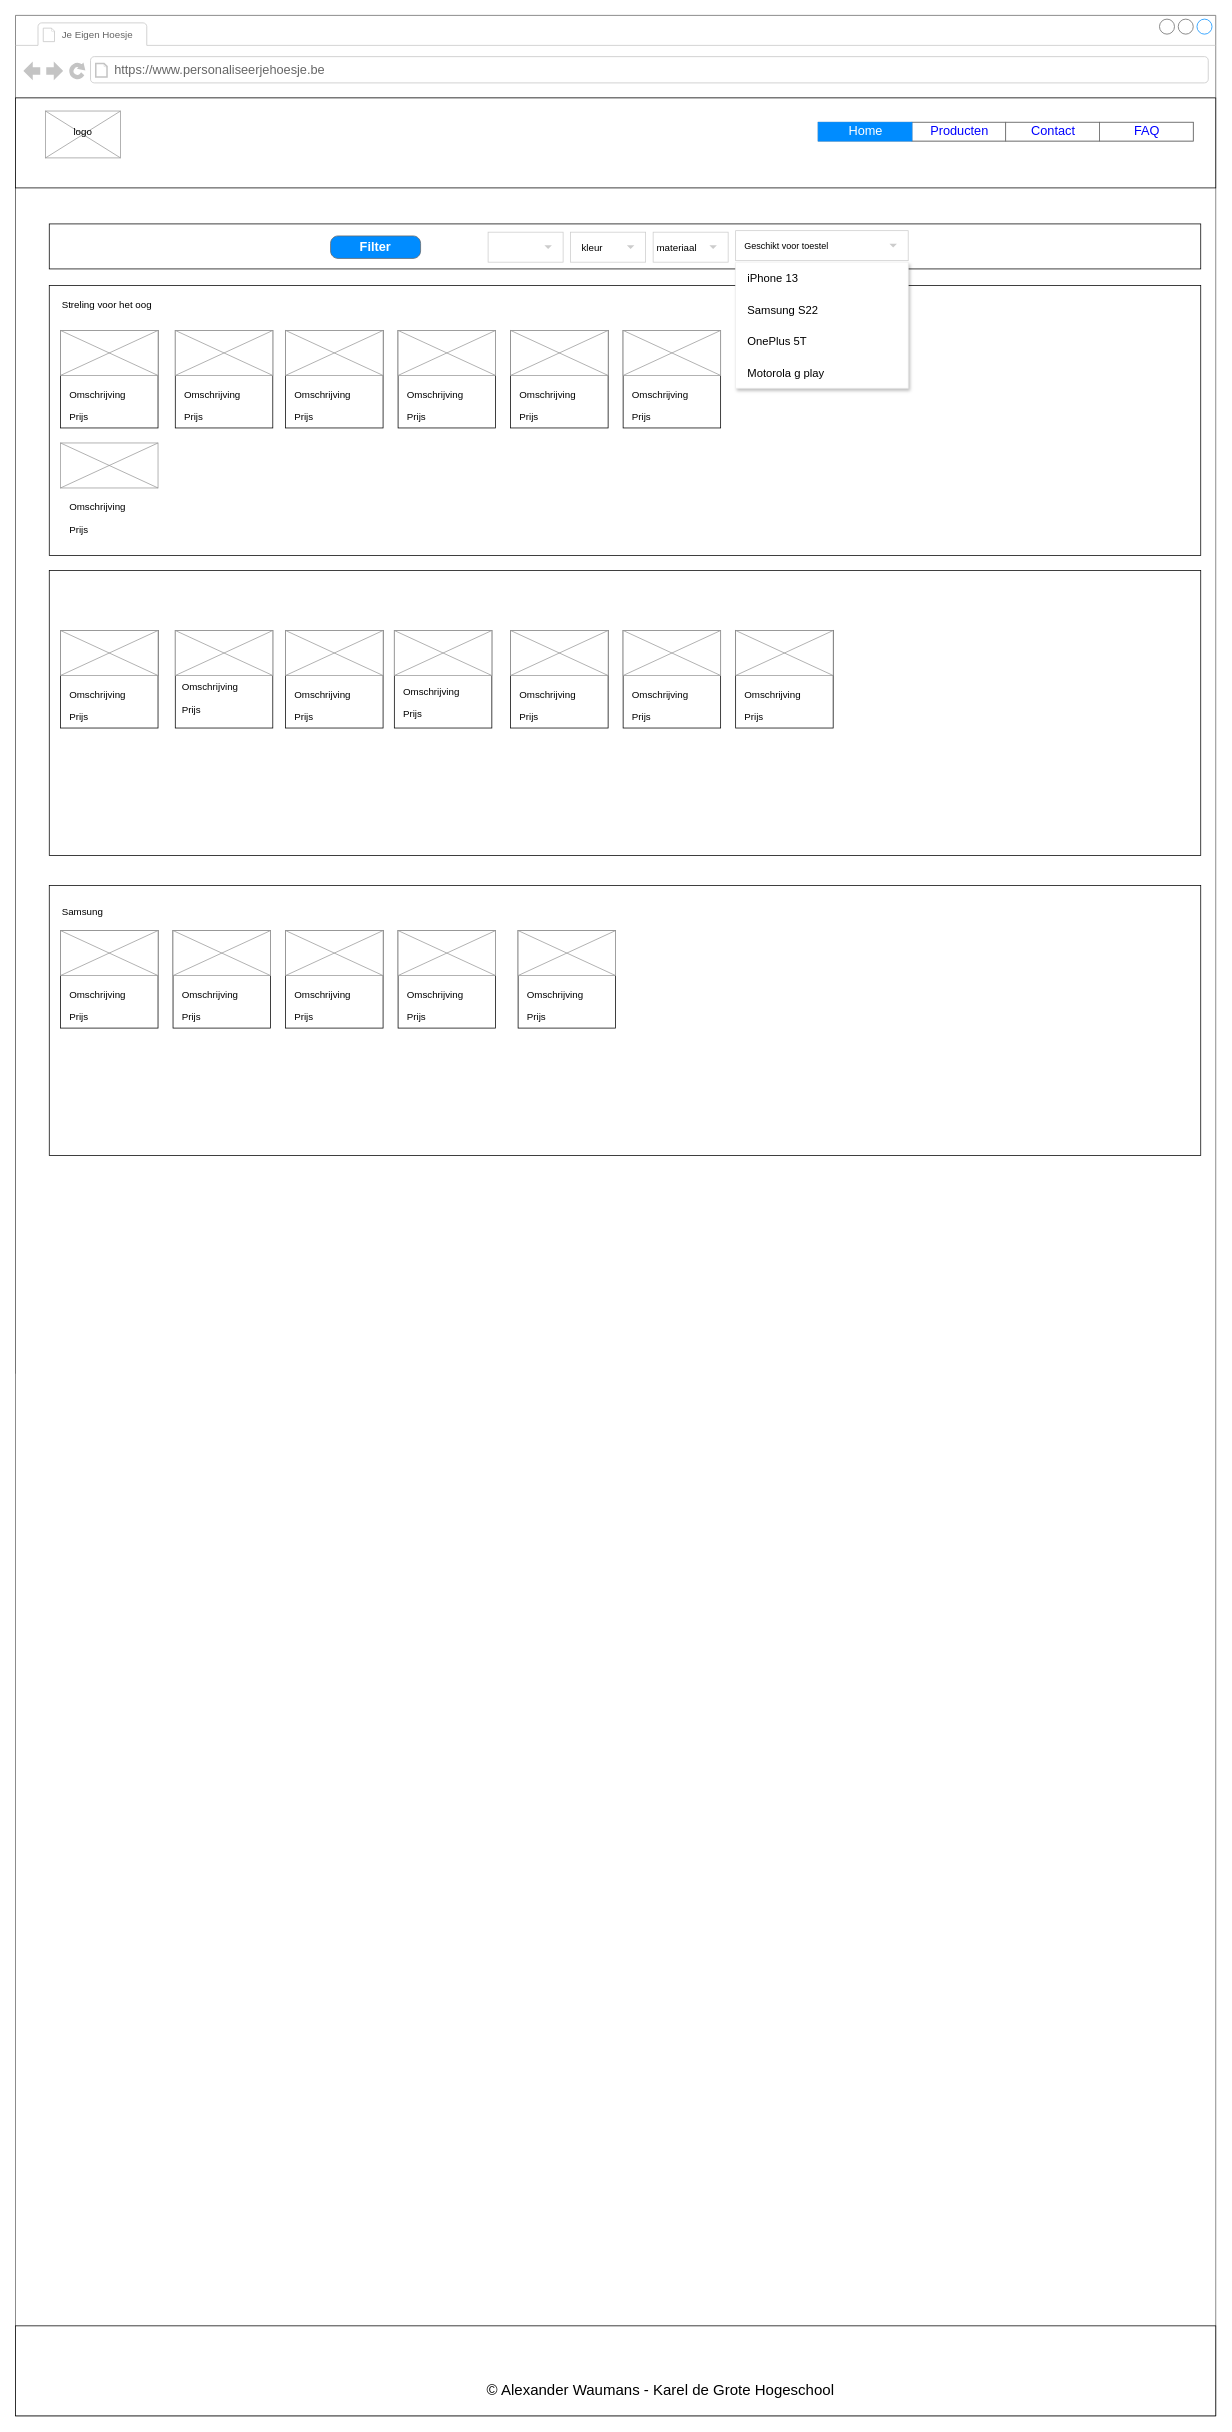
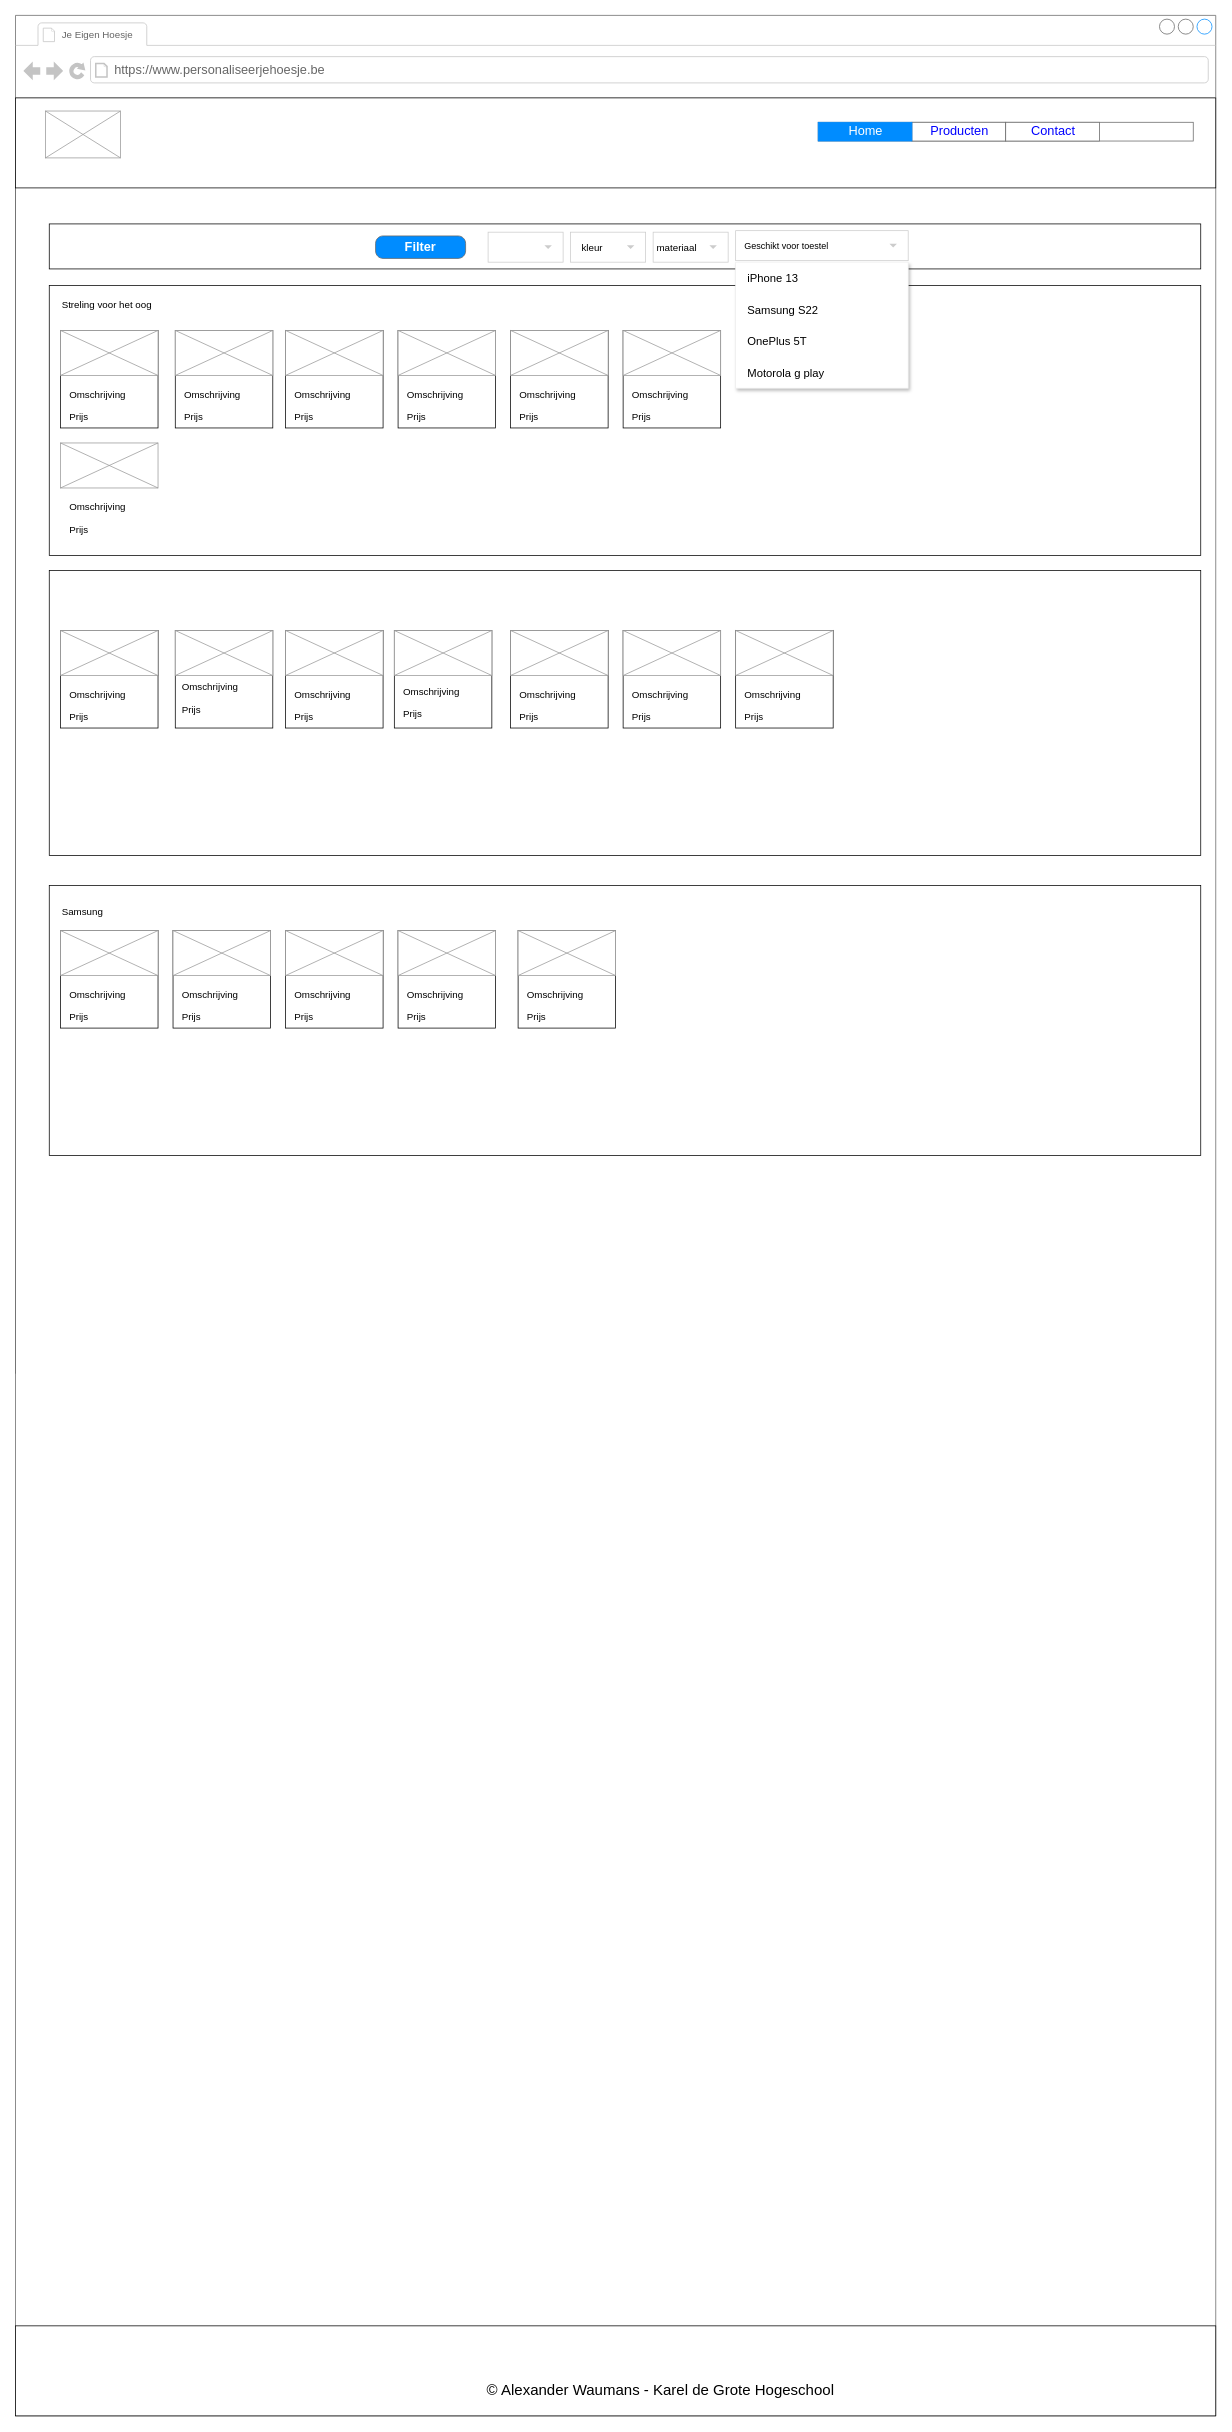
node "logo": removed
node "FAQ": removed
node "Filter": moved (375, 247) -> (420, 247)
